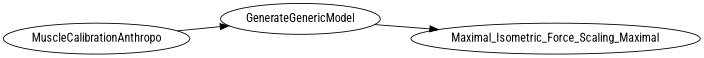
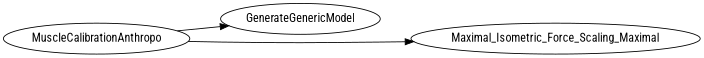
edge "GenerateGenericModel" -> "Maximal_Isometric_Force_Scaling_Maximal": now "MuscleCalibrationAnthropo" -> "Maximal_Isometric_Force_Scaling_Maximal"
